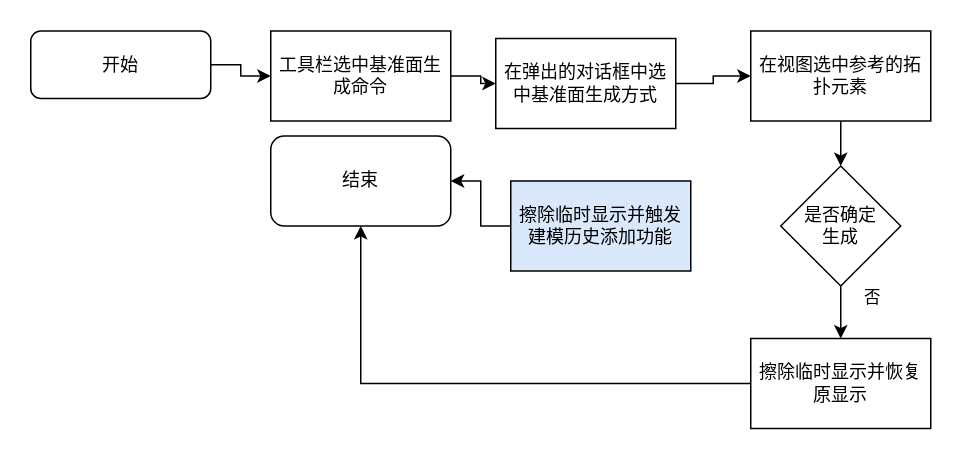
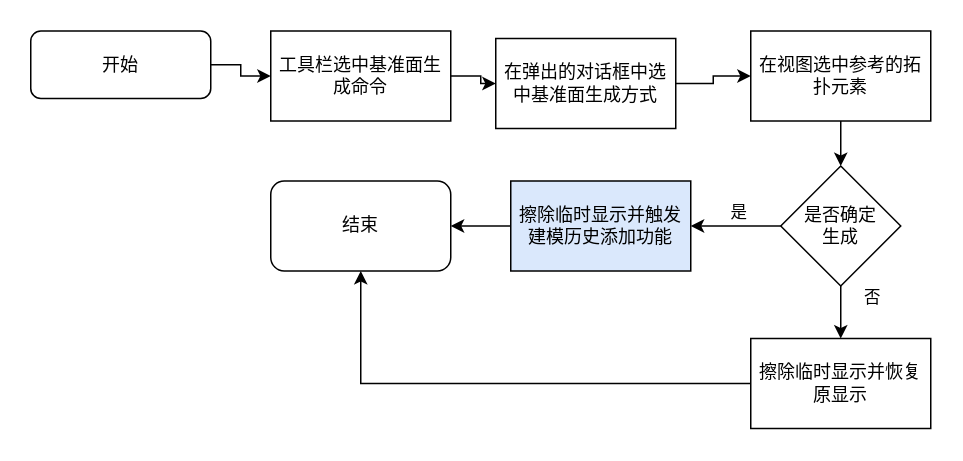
node "结束": moved (361, 181) -> (361, 226)
edge "是否确定 生成" -> "擦除临时显示并触发建模历史添加功能": added, label "是"
